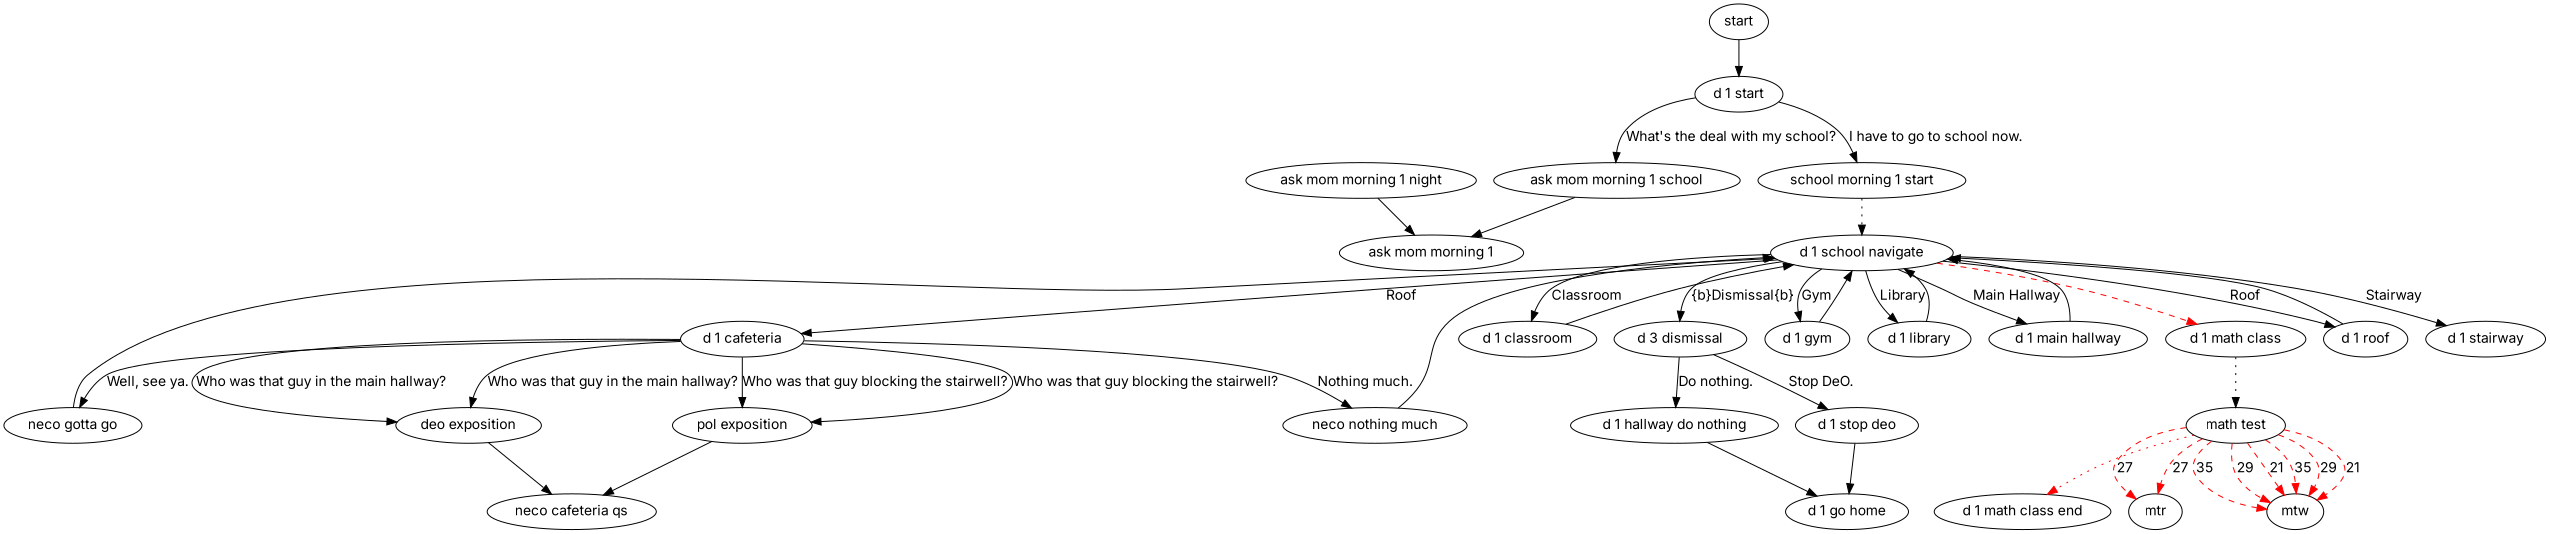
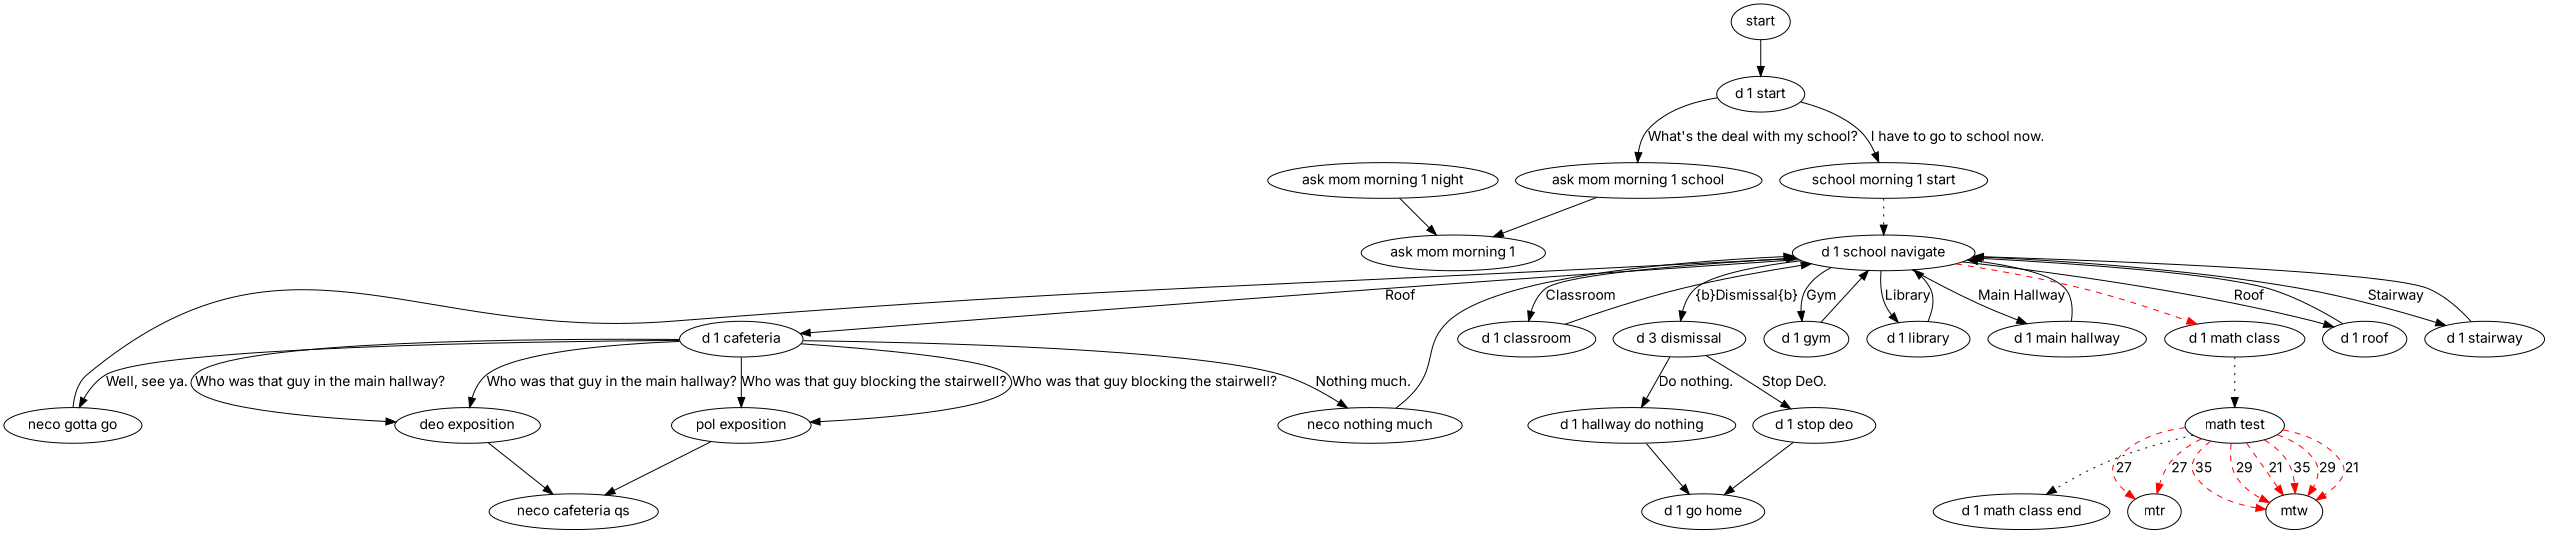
edge "d 1 stairway" -> "d 1 school navigate": added
edge "math test" -> "d 1 math class end": color red -> black
